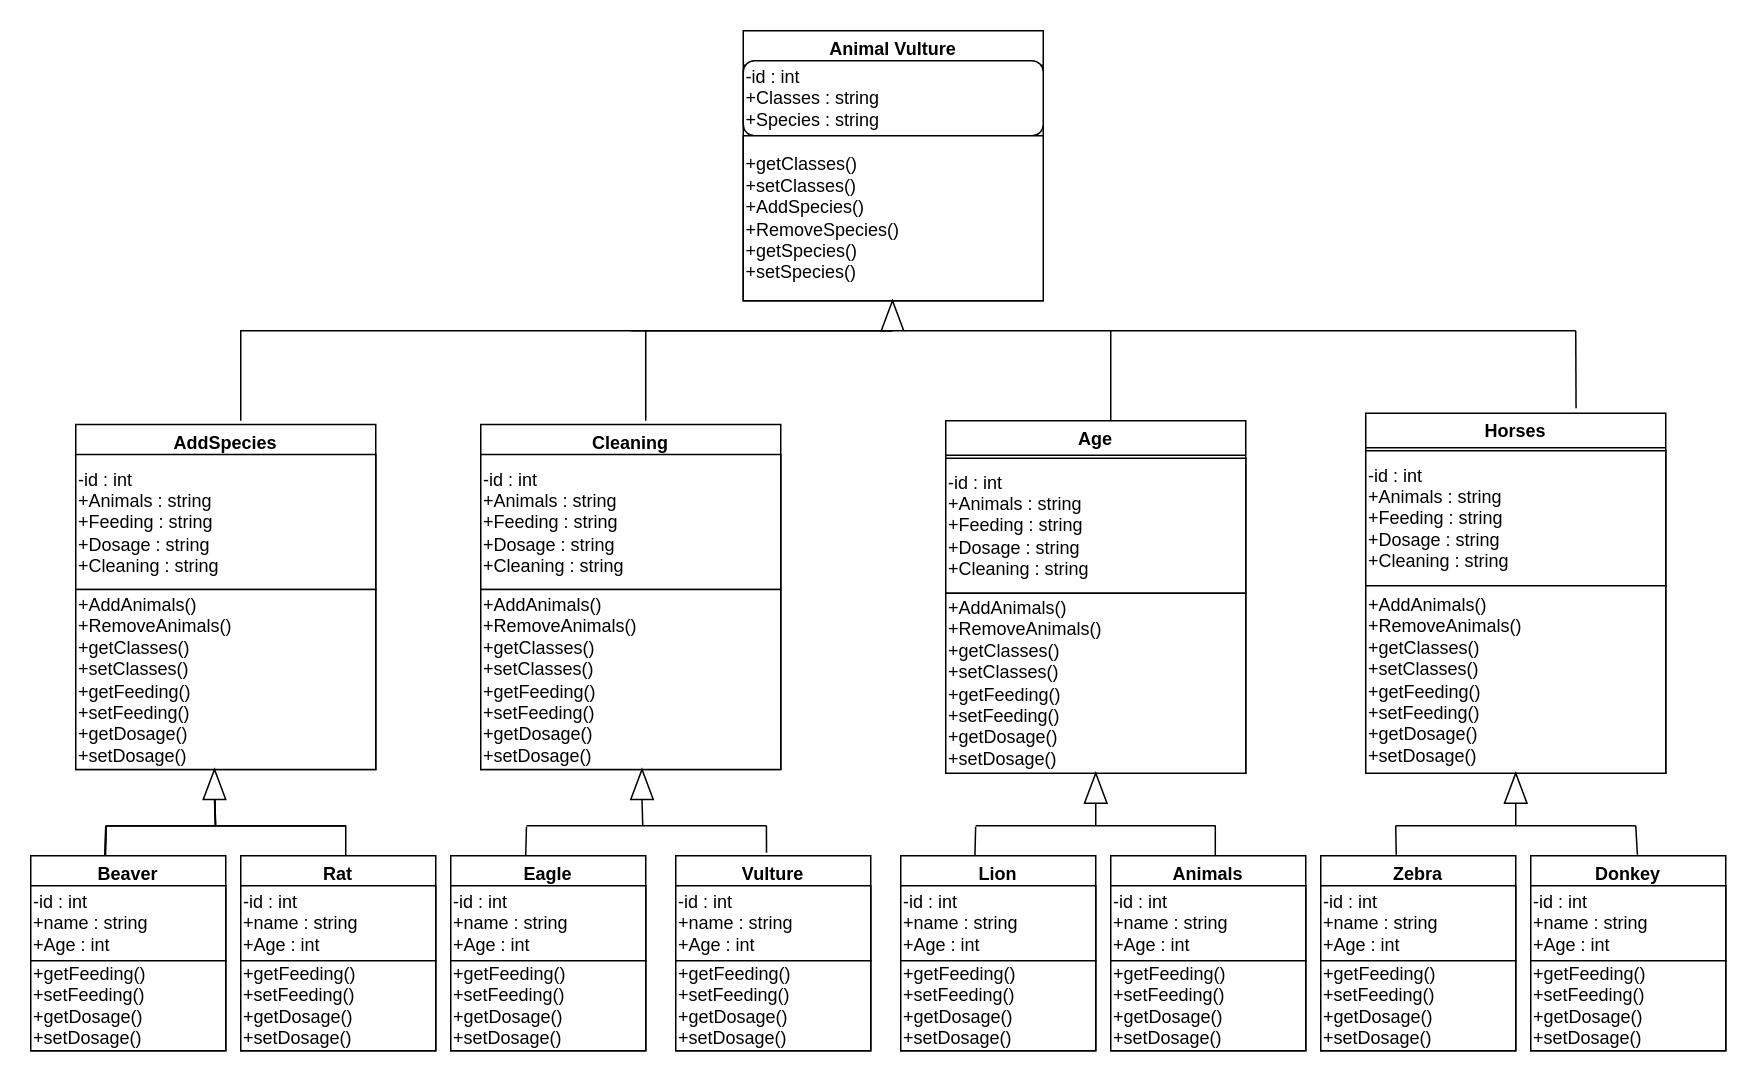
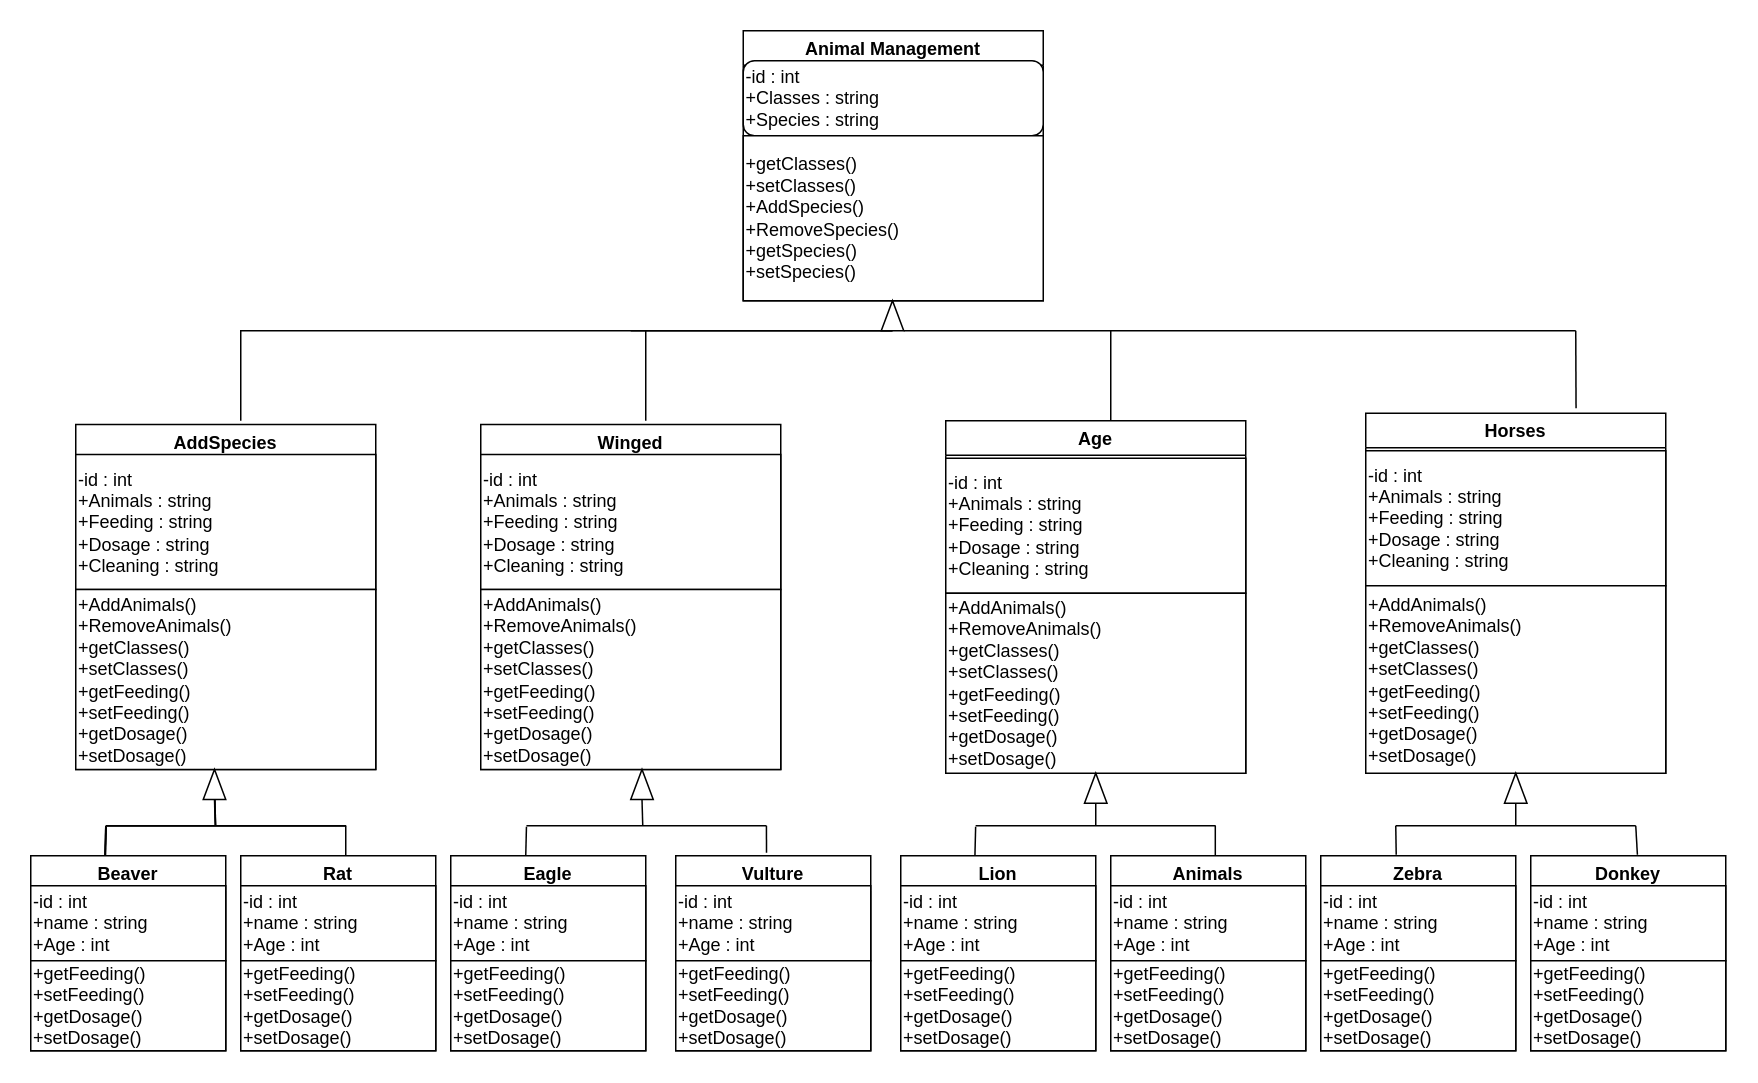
node "Animal Vulture": label "Animal Vulture" -> "Animal Management"
node "Cleaning": label "Cleaning" -> "Winged"
